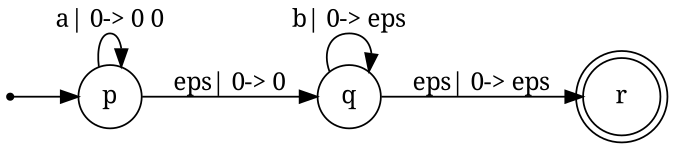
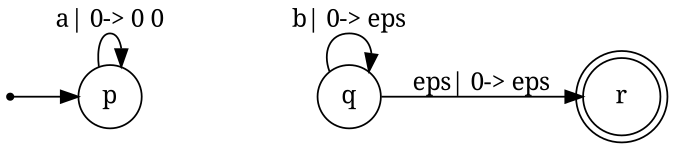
edge "p" -> "q": removed, label "eps| 0-> 0"
